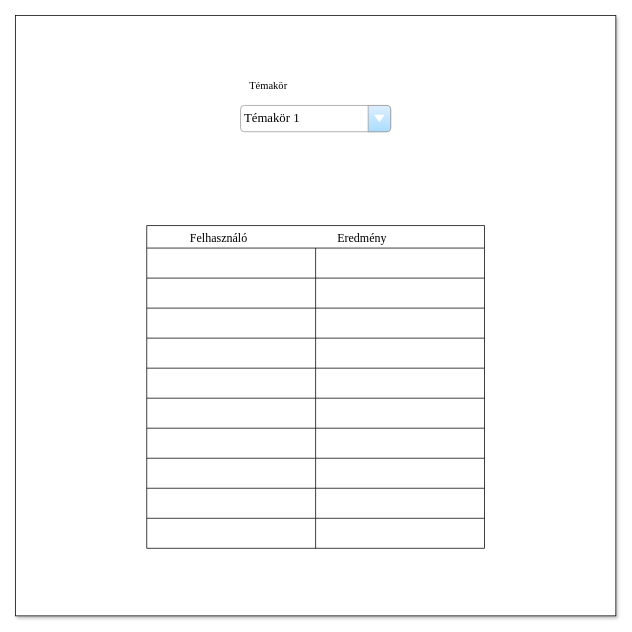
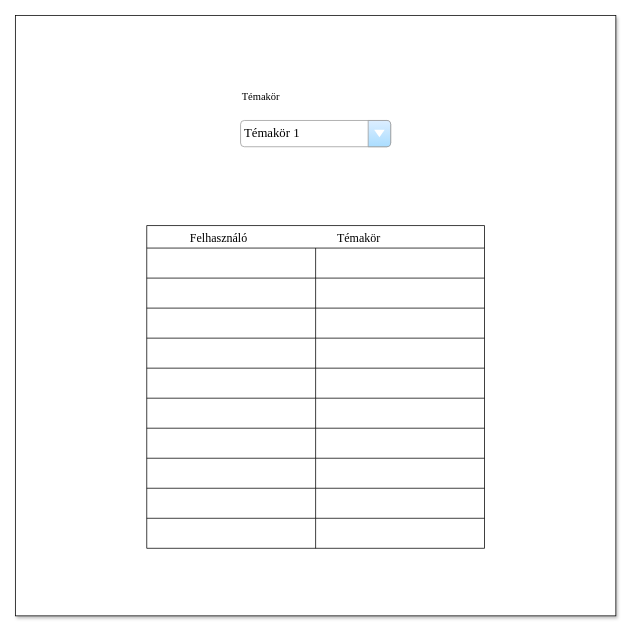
node "Témakör": moved (270, 83) -> (263, 94)
node "Témakör 1": moved (315, 119) -> (315, 134)
node "Felhasználó Eredmény": label "Felhasználó Eredmény" -> "Felhasználó Témakör"
